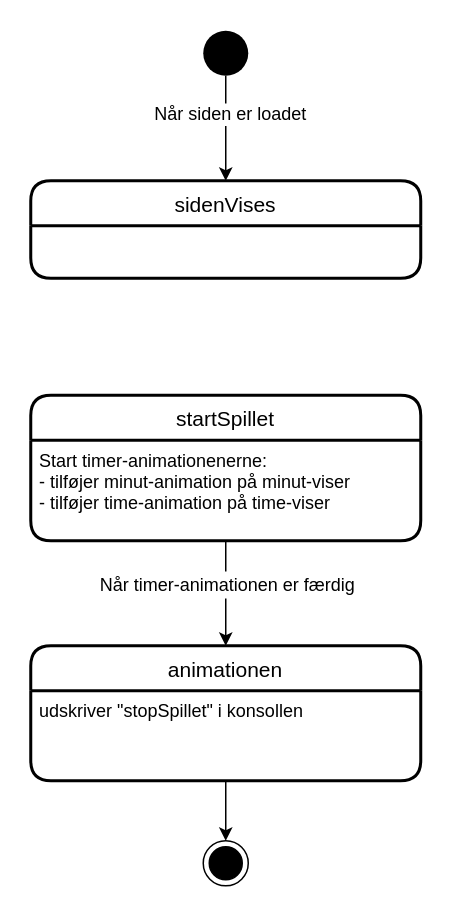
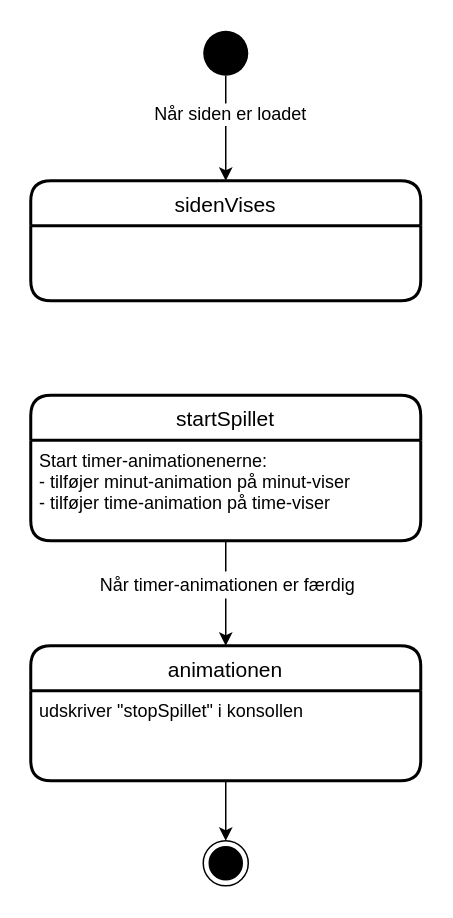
node "sidenVises": size 390x98 -> 390x120
